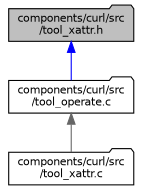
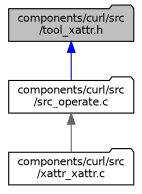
node "components/curl/src /tool_operate.c": label "components/curl/src /tool_operate.c" -> "components/curl/src /src_operate.c"
node "components/curl/src /tool_xattr.c": label "components/curl/src /tool_xattr.c" -> "components/curl/src /xattr_xattr.c"
